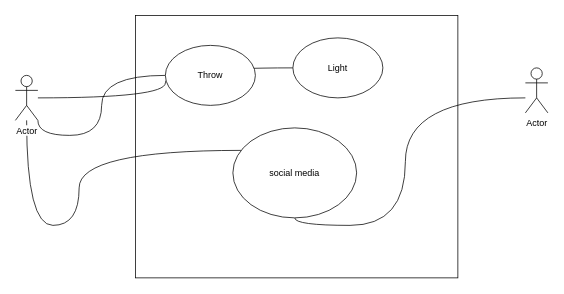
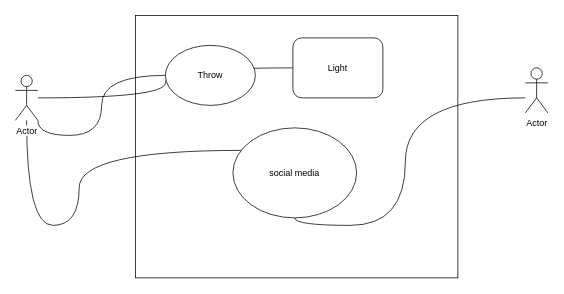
node "Light": shape ellipse -> rounded rectangle
